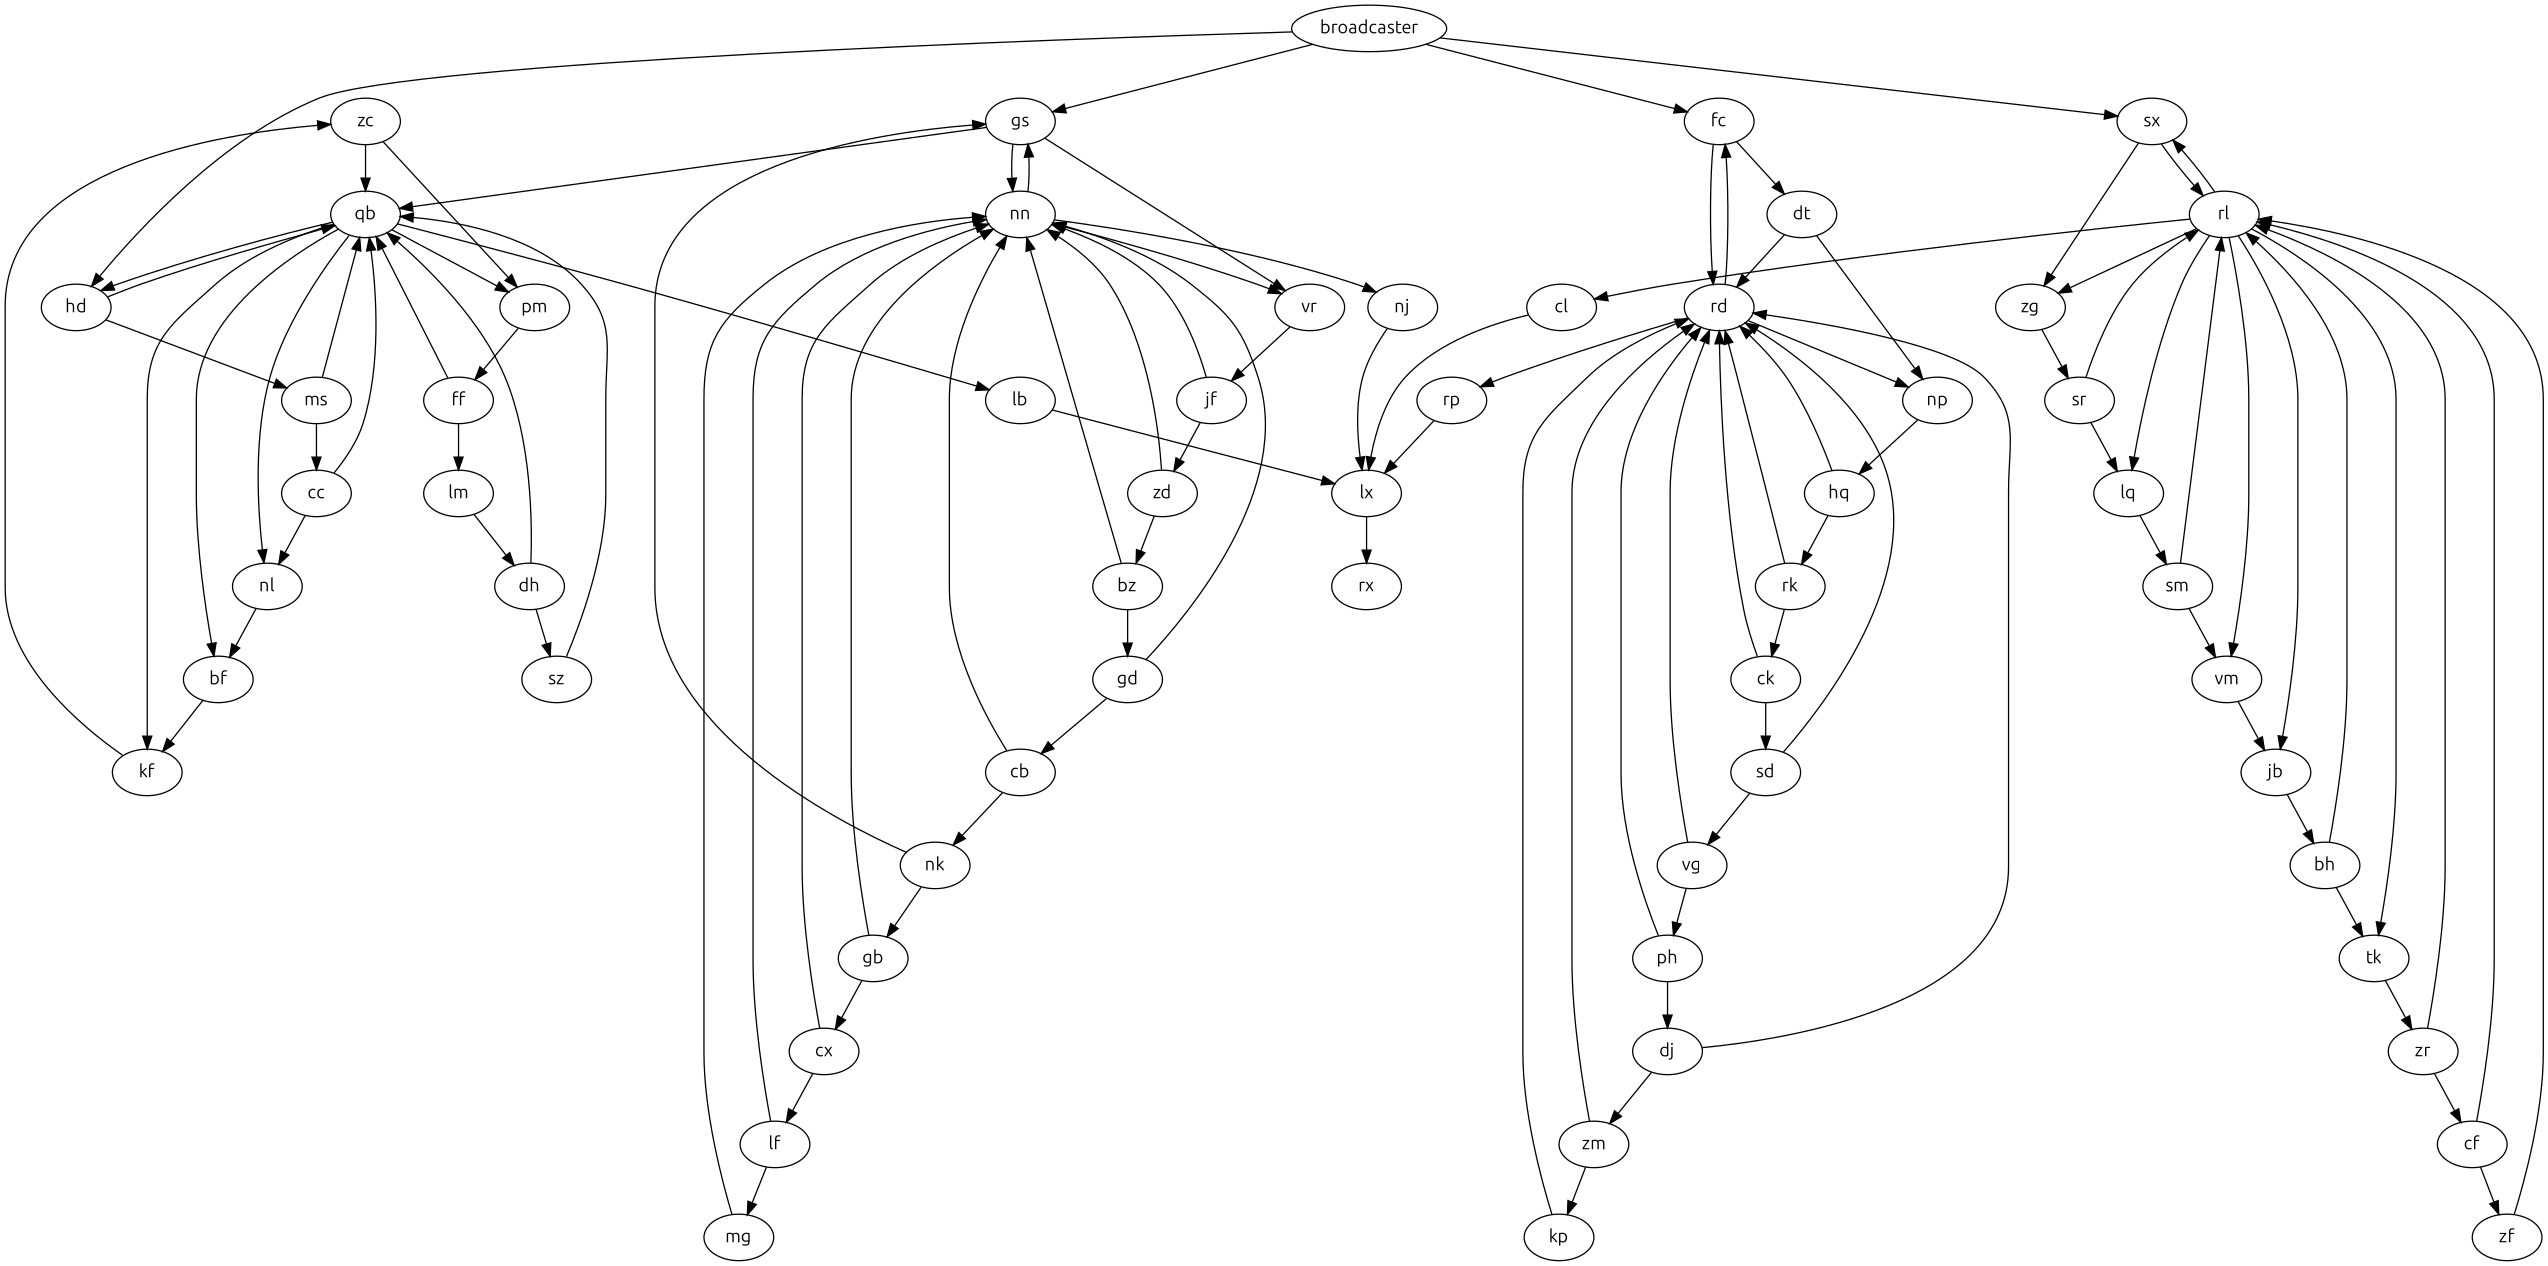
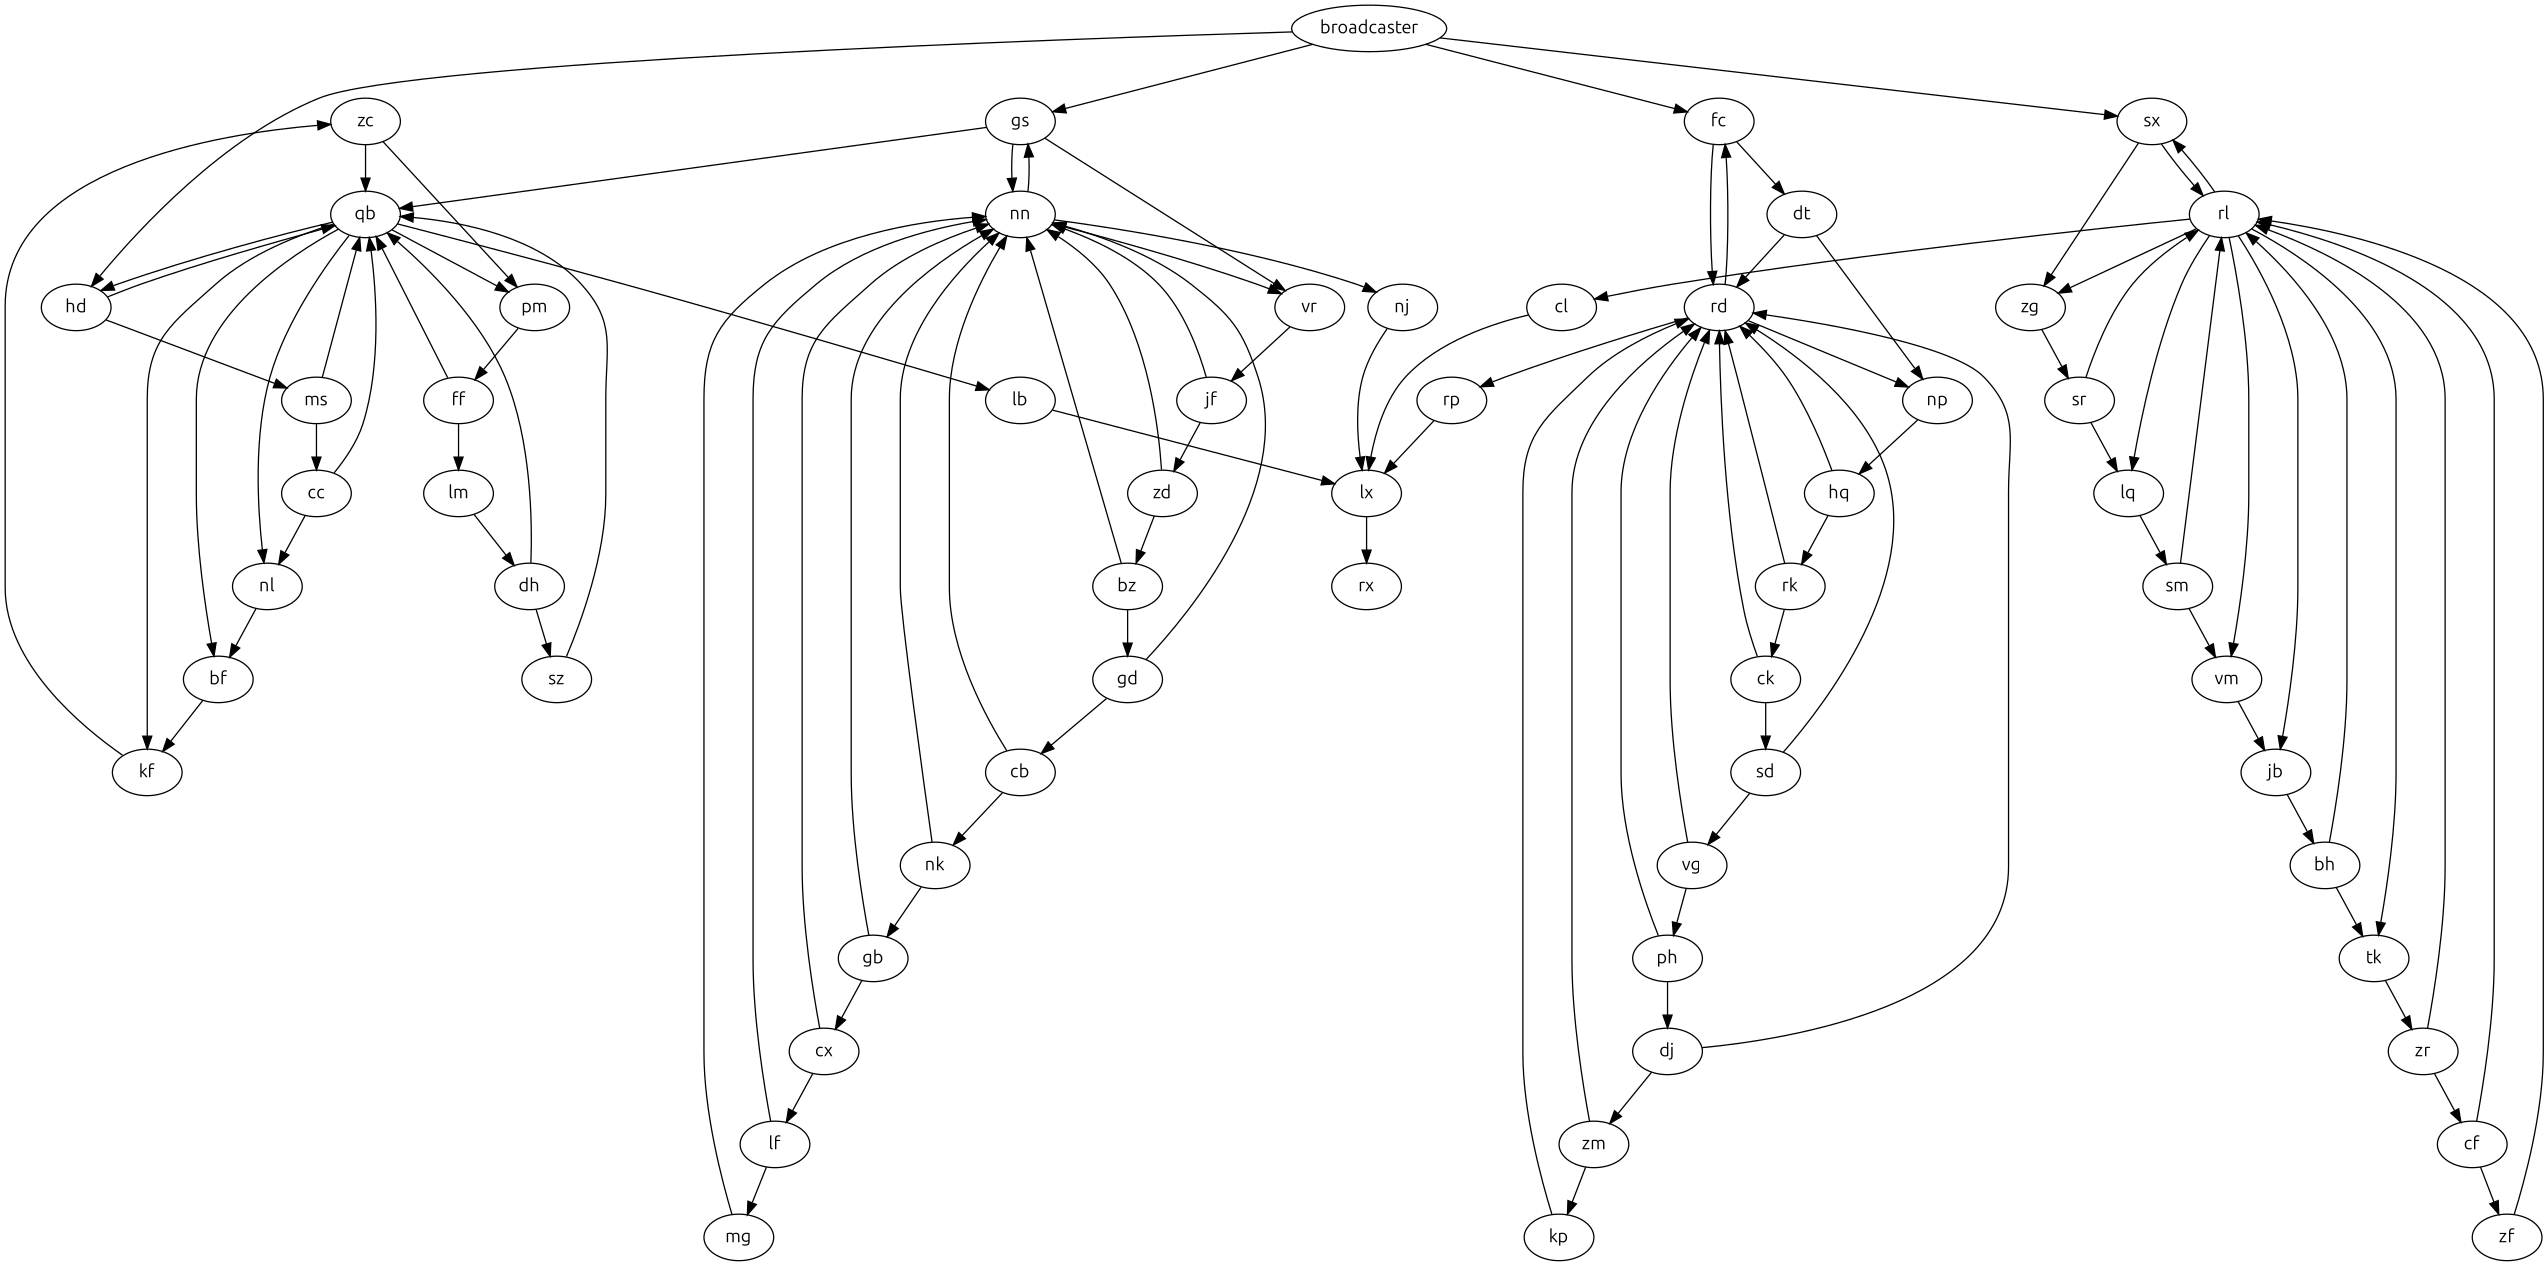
edge "nk" -> "gs": now "nk" -> "nn"
